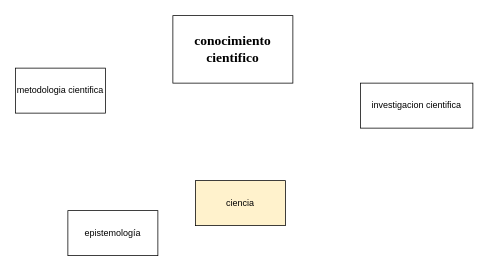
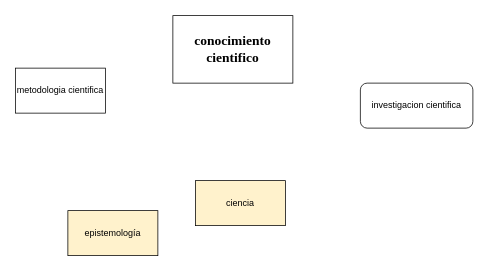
node "investigacion cientifica": shape rectangle -> rounded rectangle
node "epistemología": fillcolor #ffffff -> #fff2cc
